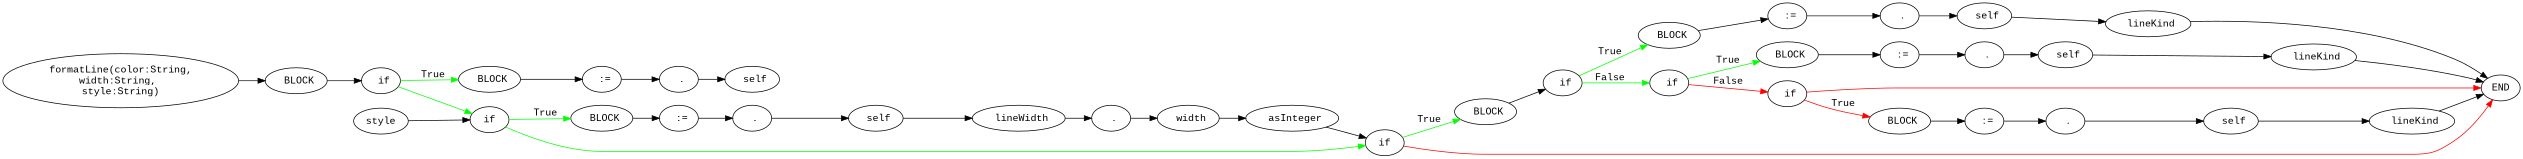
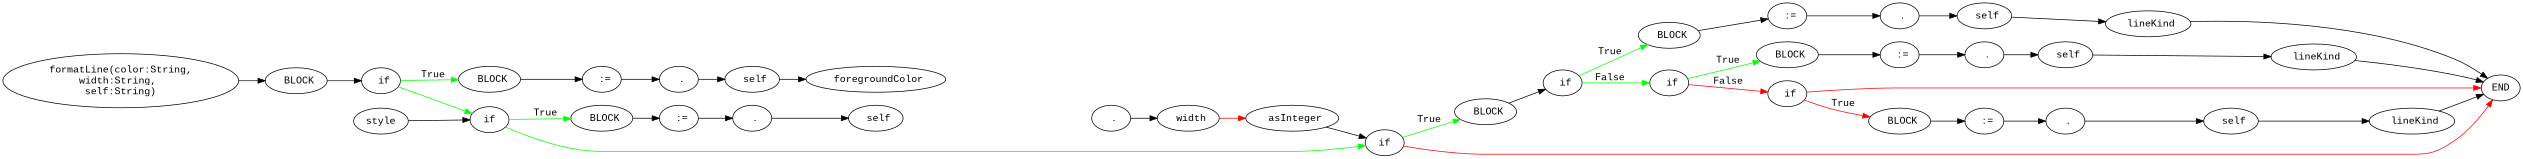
node "foregroundColor": added
node "formatLine(color:String, width:String, style:String)": label "formatLine(color:String, width:String, style:String)" -> "formatLine(color:String, width:String, self:String)"
node "lineWidth": removed
edge "width" -> "asInteger": color black -> red
